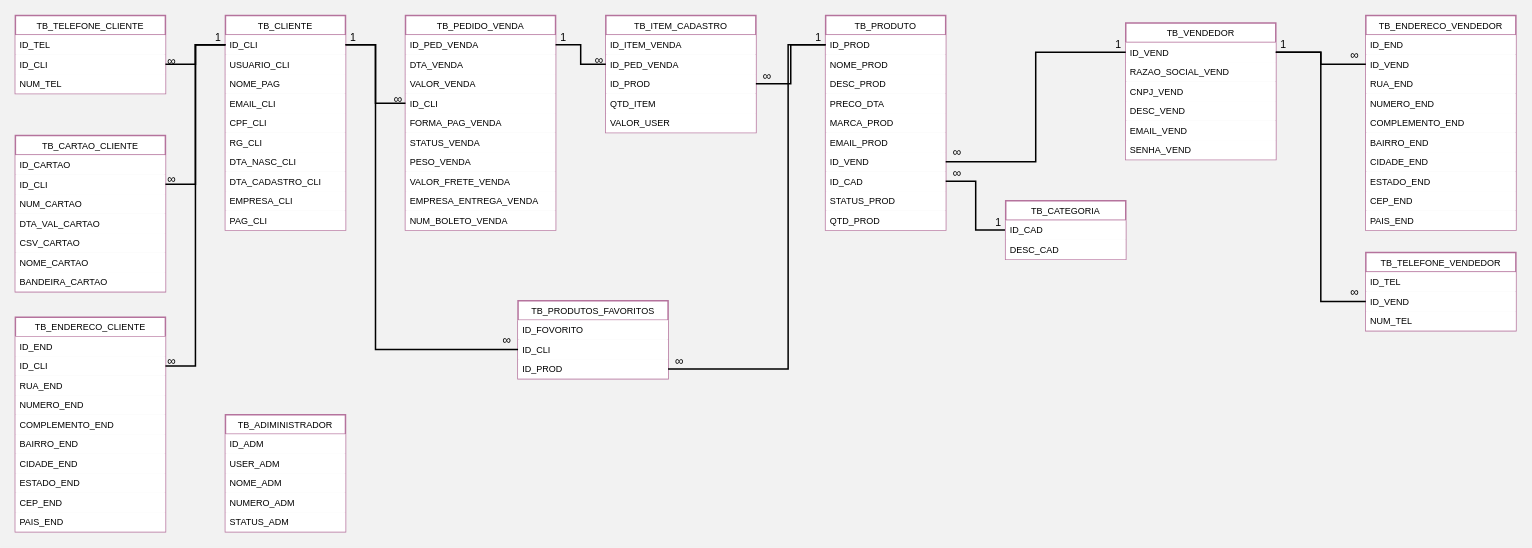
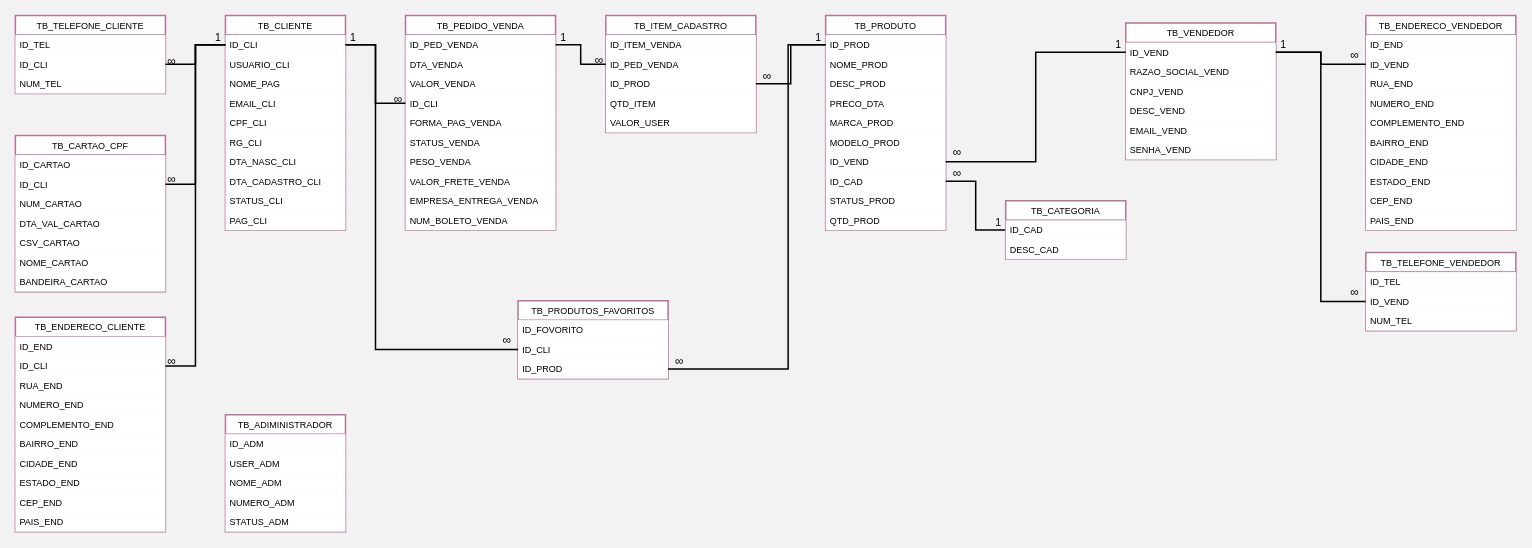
node "EMAIL_PROD": label "EMAIL_PROD" -> "MODELO_PROD"
node "TB_CARTAO_CLIENTE": label "TB_CARTAO_CLIENTE" -> "TB_CARTAO_CPF"
node "EMPRESA_CLI": label "EMPRESA_CLI" -> "STATUS_CLI"
